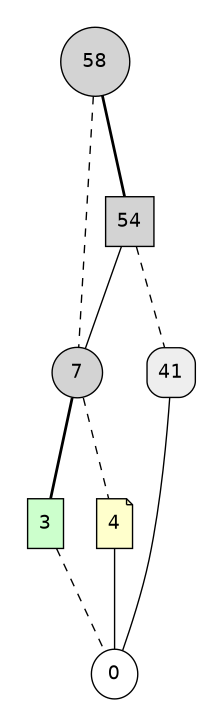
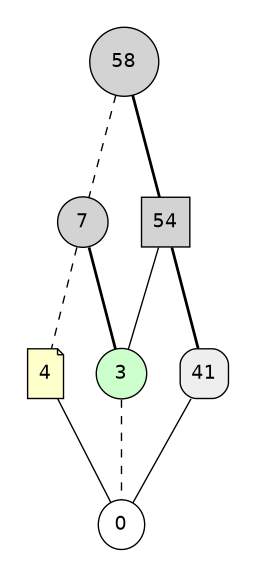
edge "54" -- "41": style dashed -> bold
edge "54" -- "7": now "54" -- "3"
node "3": shape box -> circle
